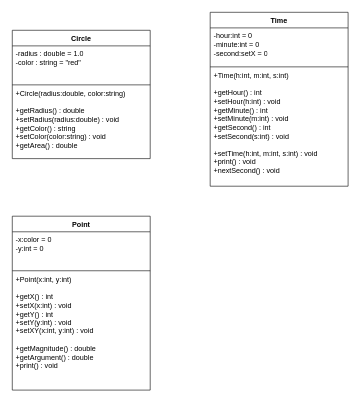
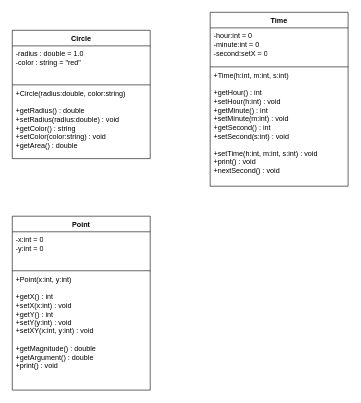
node "-x:color = 0 -y:int = 0": label "-x:color = 0 -y:int = 0" -> "-x:int = 0 -y:int = 0"
